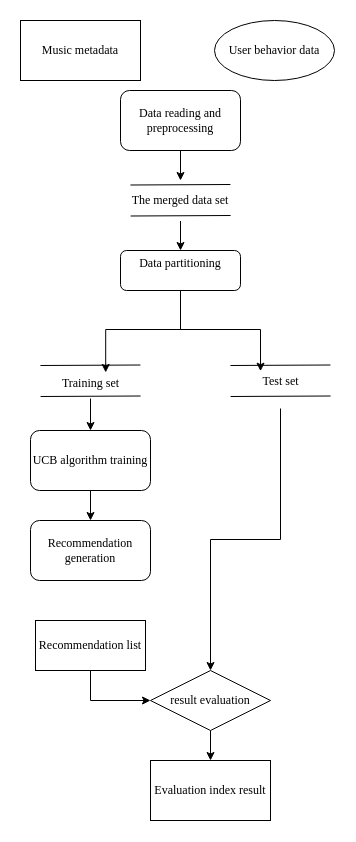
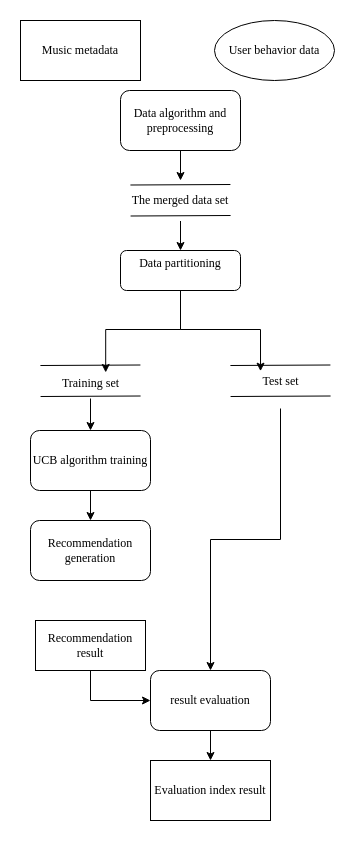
node "Data reading and preprocessing": label "Data reading and preprocessing" -> "Data algorithm and preprocessing"
node "Recommendation list": label "Recommendation list" -> "Recommendation result"
node "result evaluation": shape diamond -> rounded rectangle
